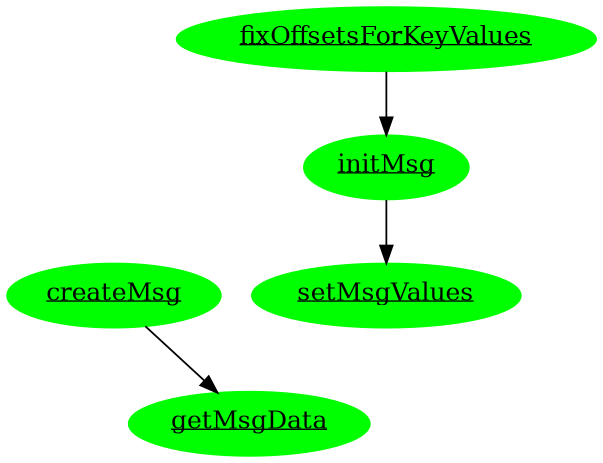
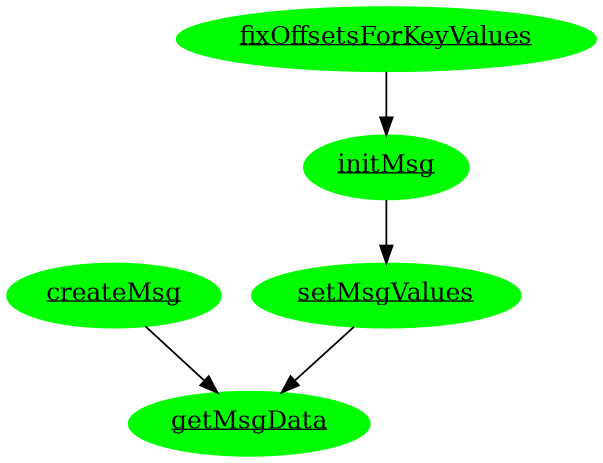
edge "setMsgValues" -> "getMsgData": added
